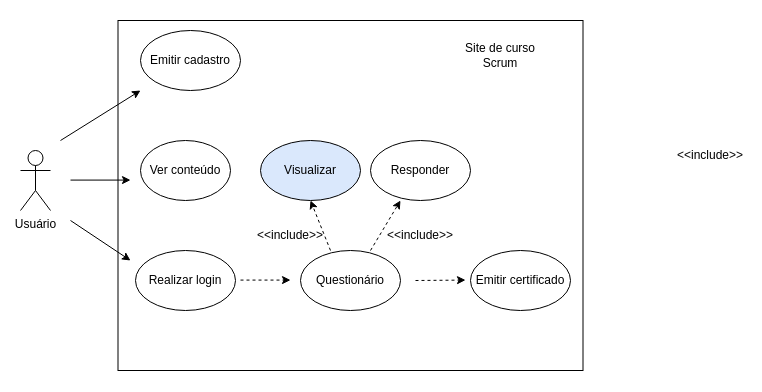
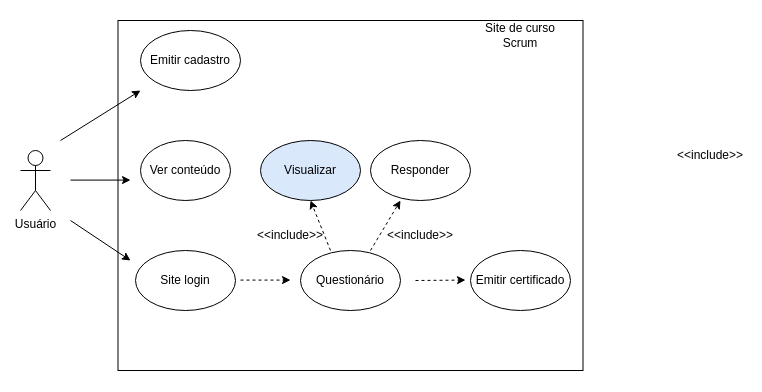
node "Site de curso Scrum": moved (501, 56) -> (521, 36)
node "Realizar login": label "Realizar login" -> "Site login"
